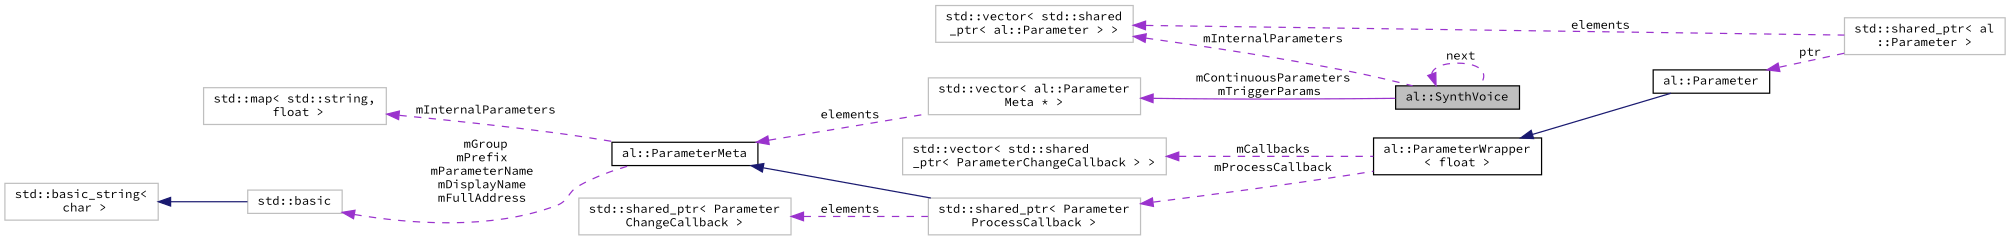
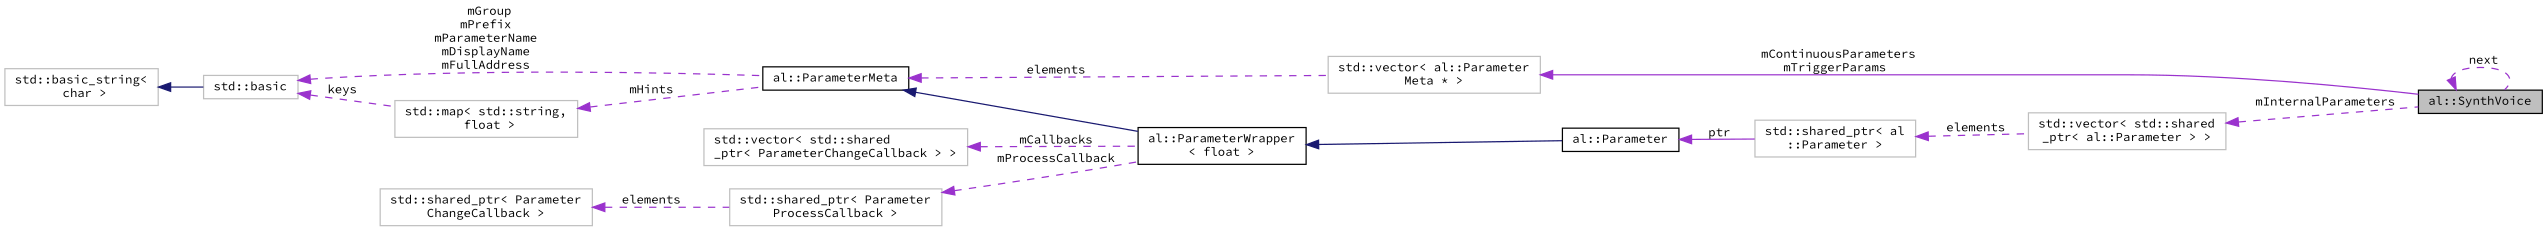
edge "std::shared_ptr< al ::Parameter >" -> "std::vector< std::shared _ptr< al::Parameter > >": reversed
edge "std::shared_ptr< al ::Parameter >" -> "al::Parameter": style dashed -> solid
edge "std::map< std::string, float >" -> "std::basic": added, label "keys"
edge "al::ParameterMeta" -> "std::map< std::string, float >": label " mInternalParameters" -> " mHints"
edge "std::shared_ptr< Parameter ProcessCallback >" -> "al::ParameterMeta": now "al::ParameterWrapper < float >" -> "al::ParameterMeta"
